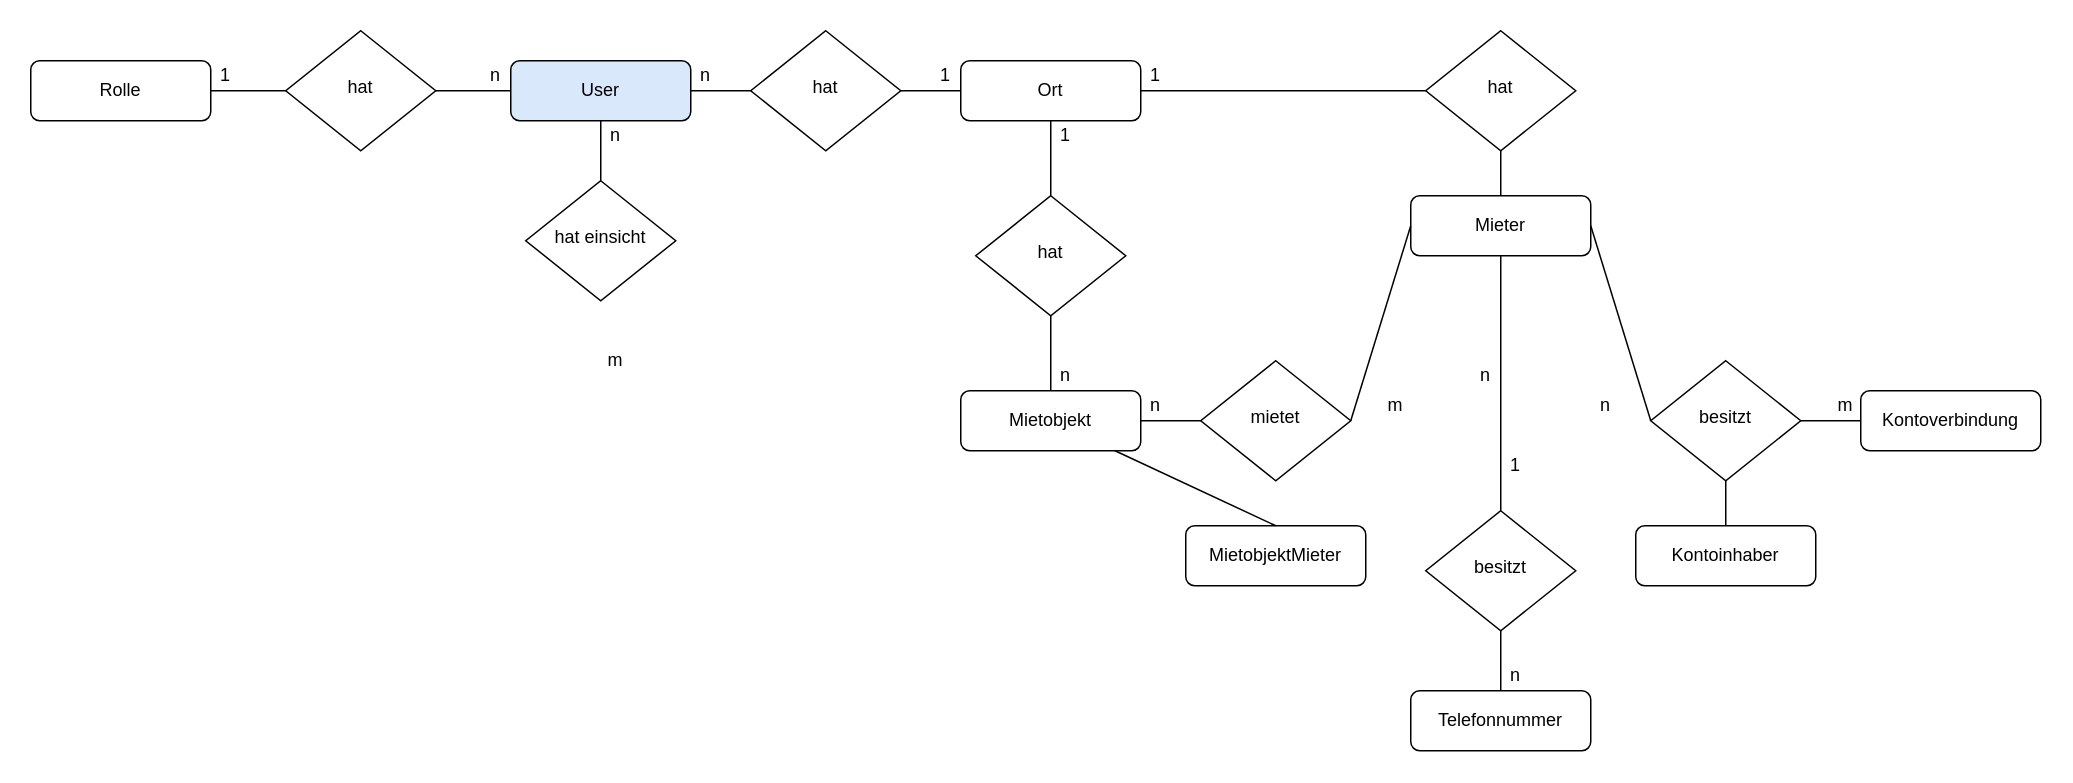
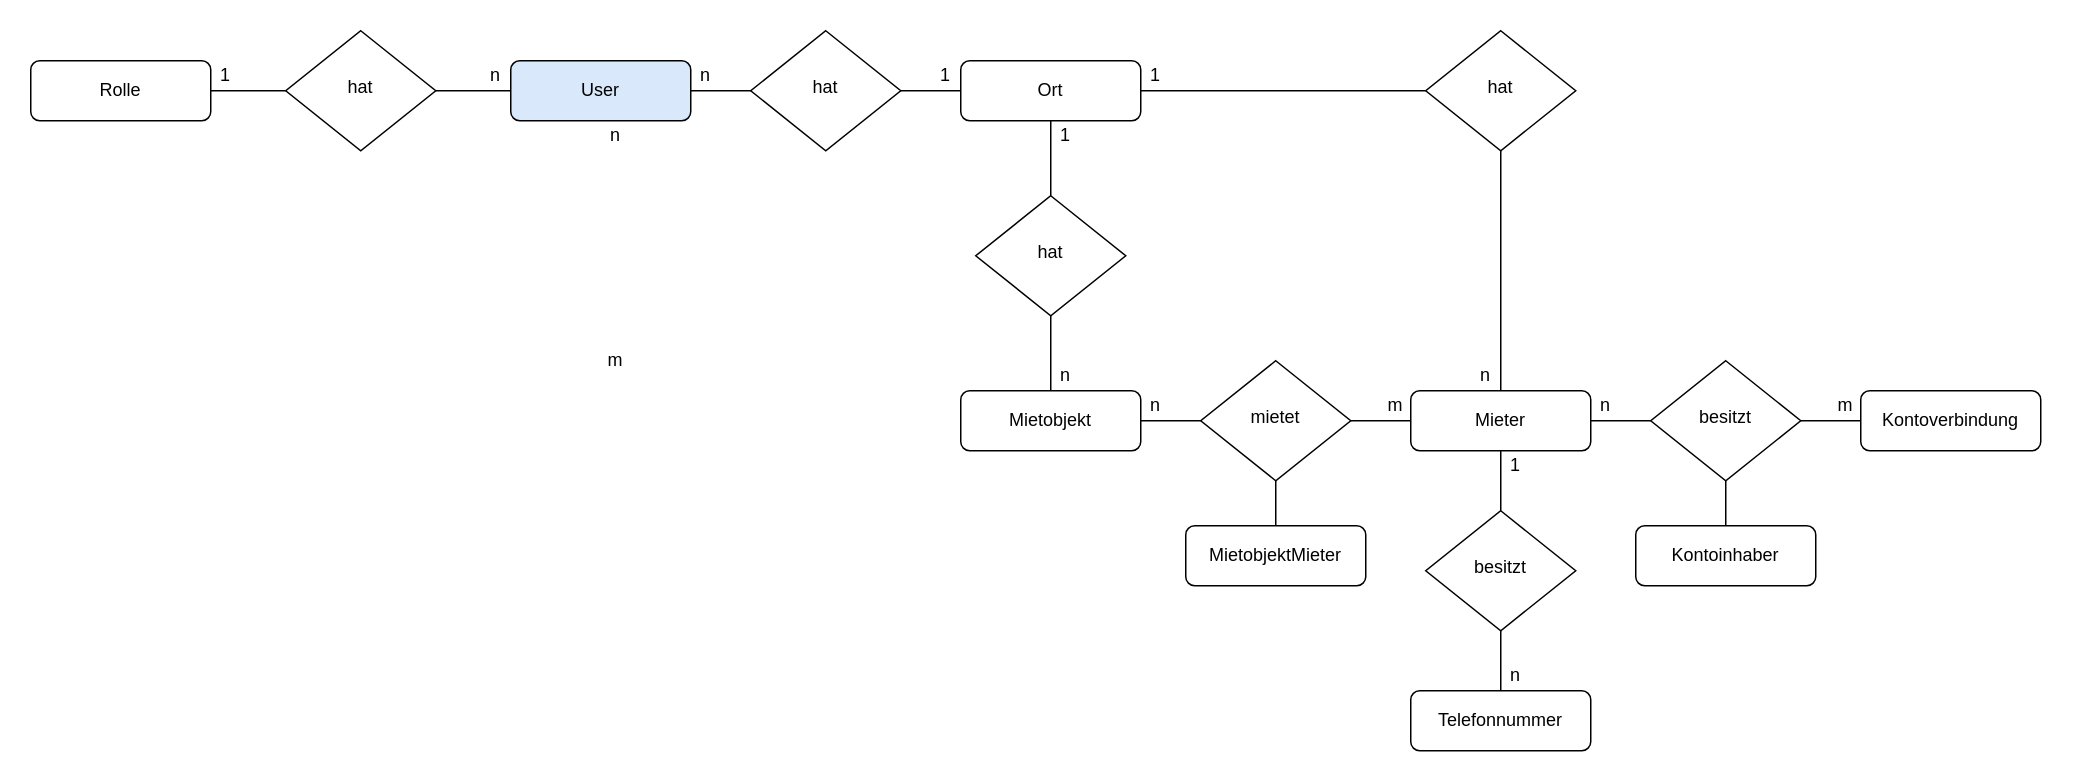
edge "User" -- "hat einsicht": removed
node "Mieter": moved (1501, 226) -> (1501, 421)
node "hat einsicht": removed
edge "Mietobjekt" -- "MietobjektMieter": now "mietet" -- "MietobjektMieter"
